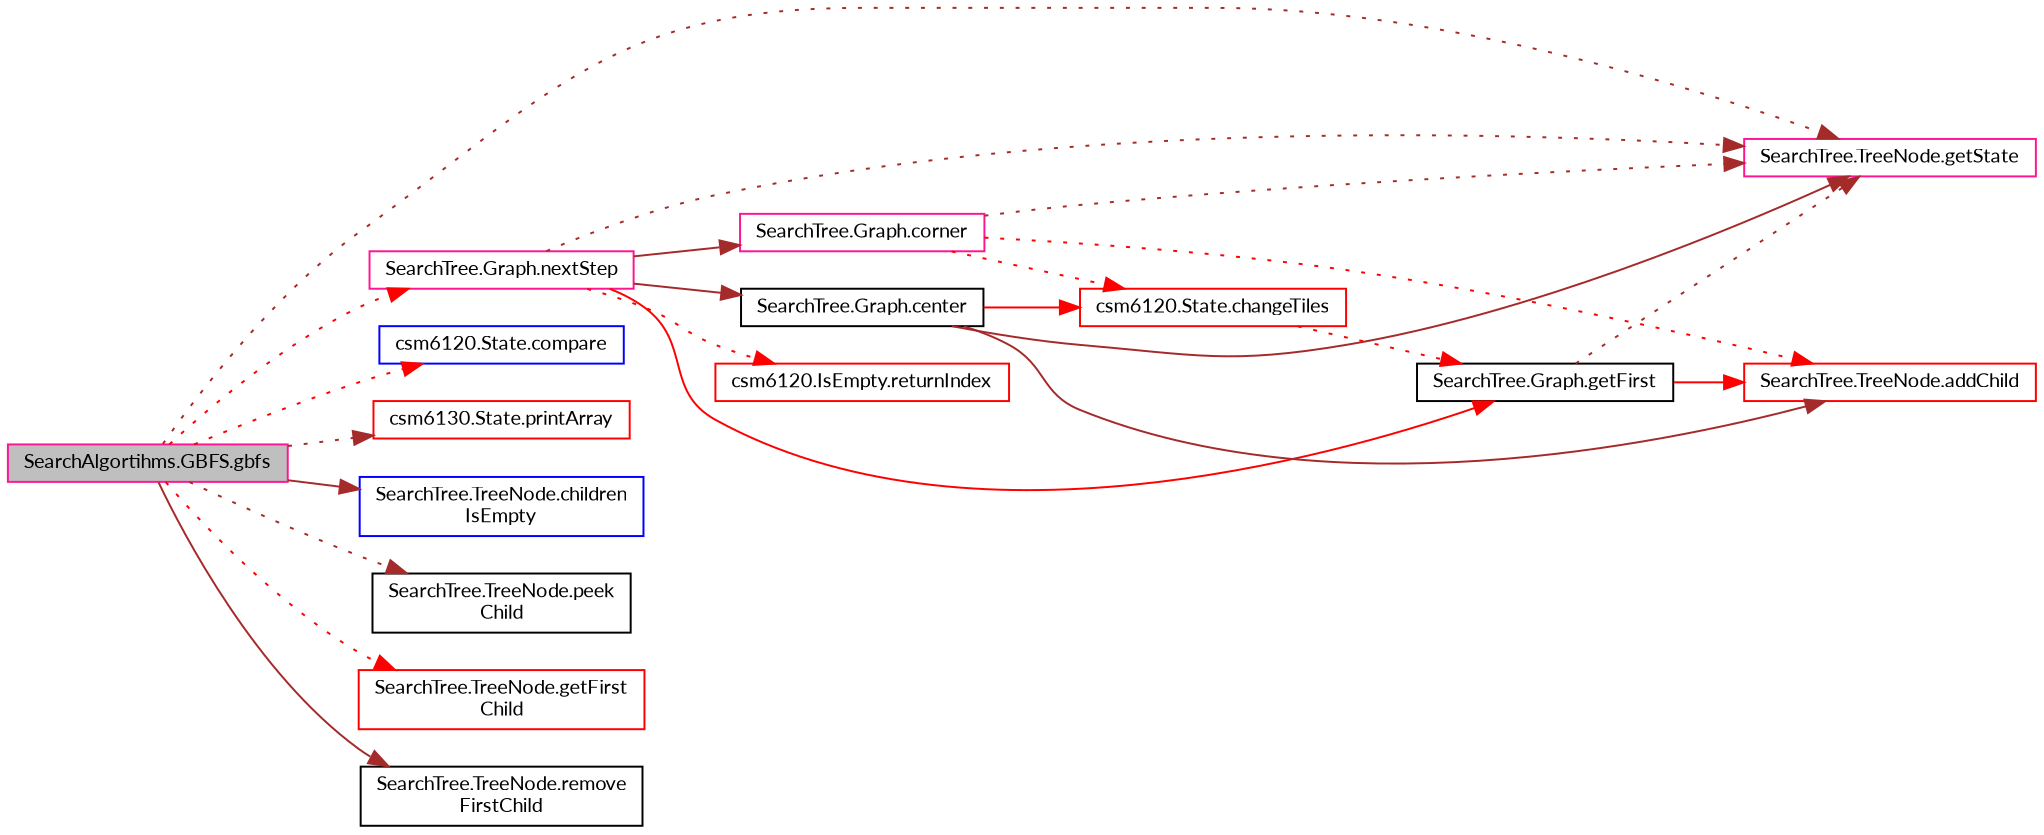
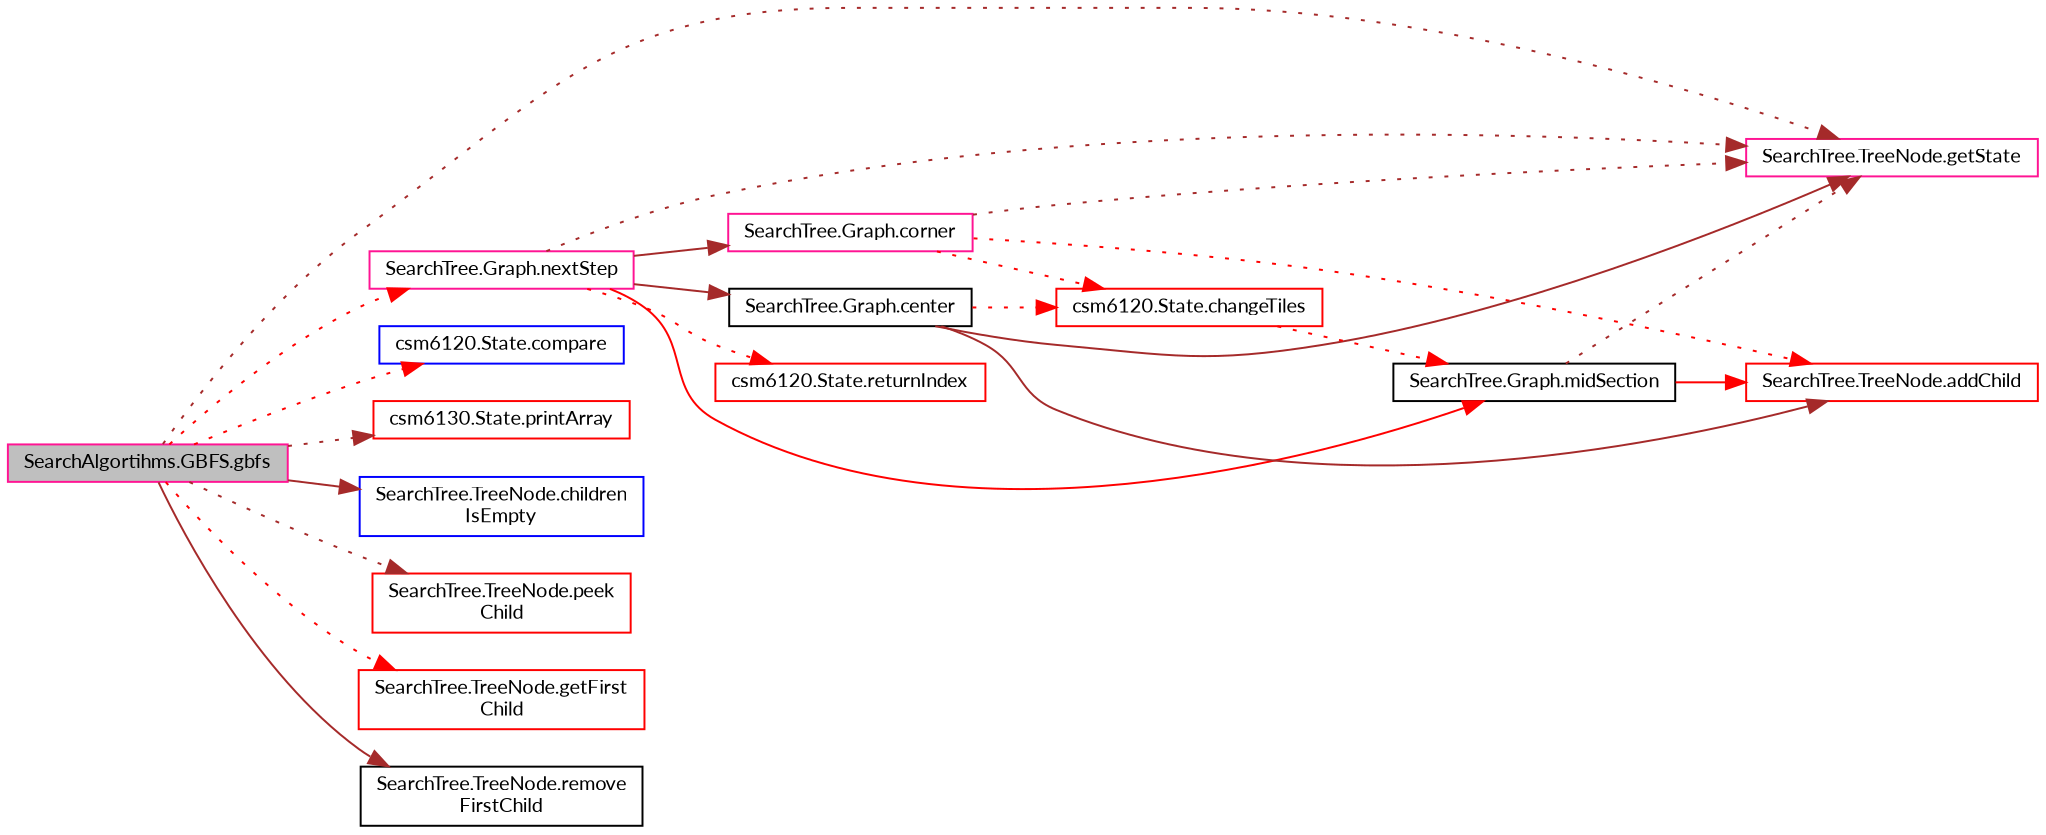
edge "SearchTree.Graph.center" -> "csm6120.State.changeTiles": style solid -> dotted
node "csm6120.IsEmpty.returnIndex": label "csm6120.IsEmpty.returnIndex" -> "csm6120.State.returnIndex"
node "SearchTree.Graph.getFirst": label "SearchTree.Graph.getFirst" -> "SearchTree.Graph.midSection"
node "SearchTree.TreeNode.peek Child": color black -> red
